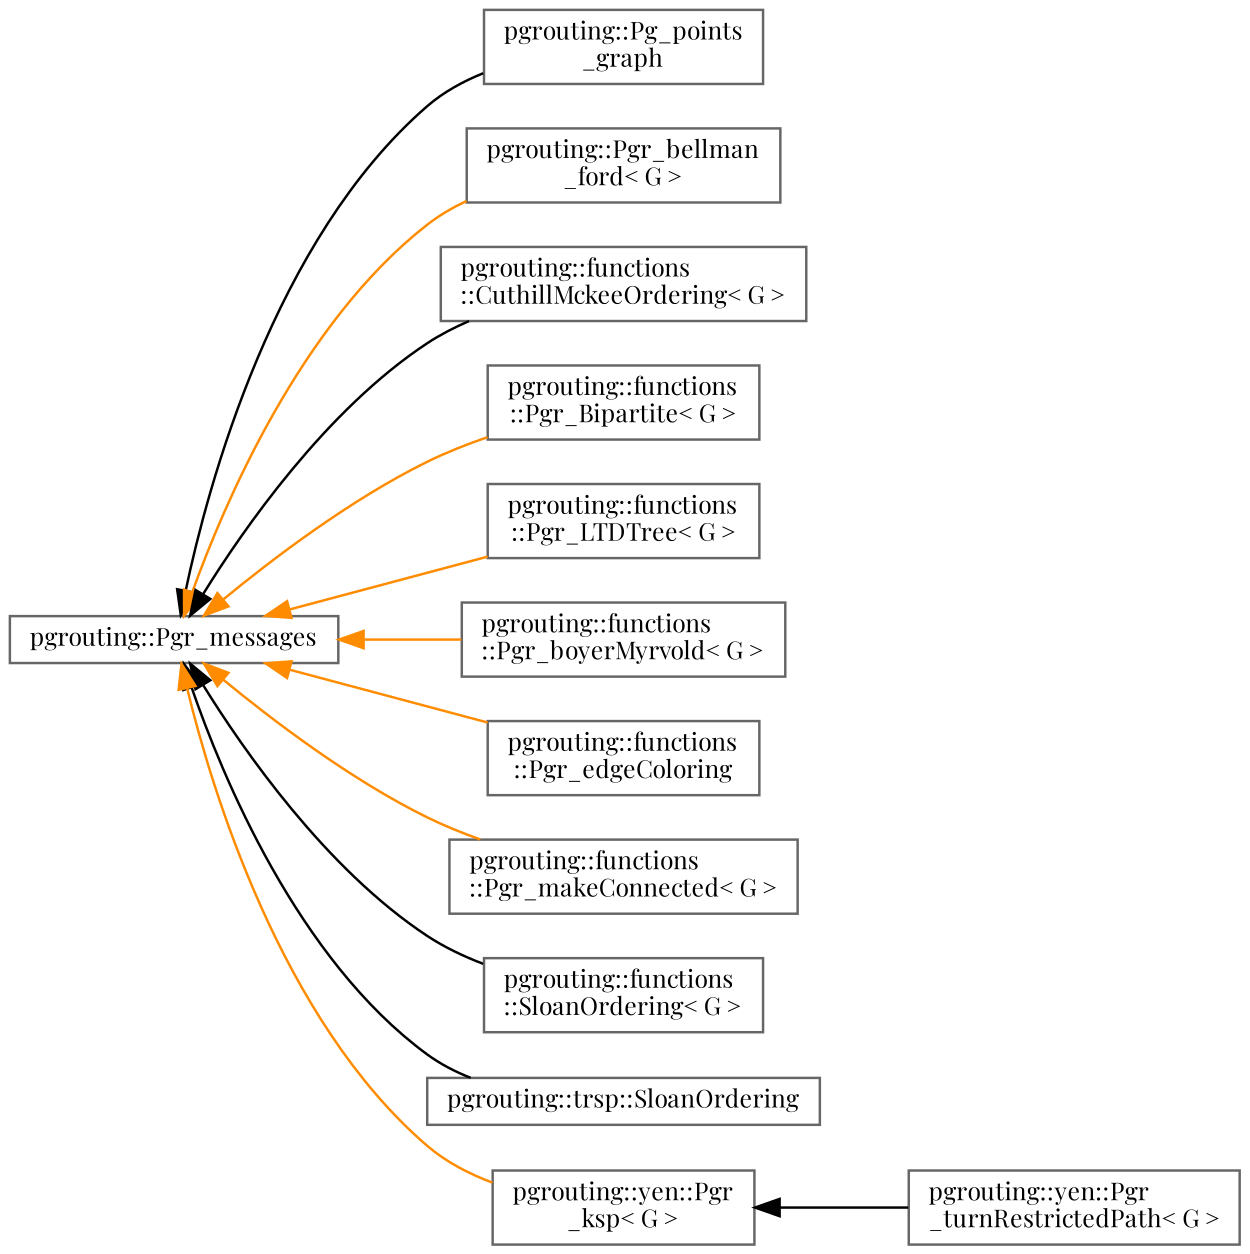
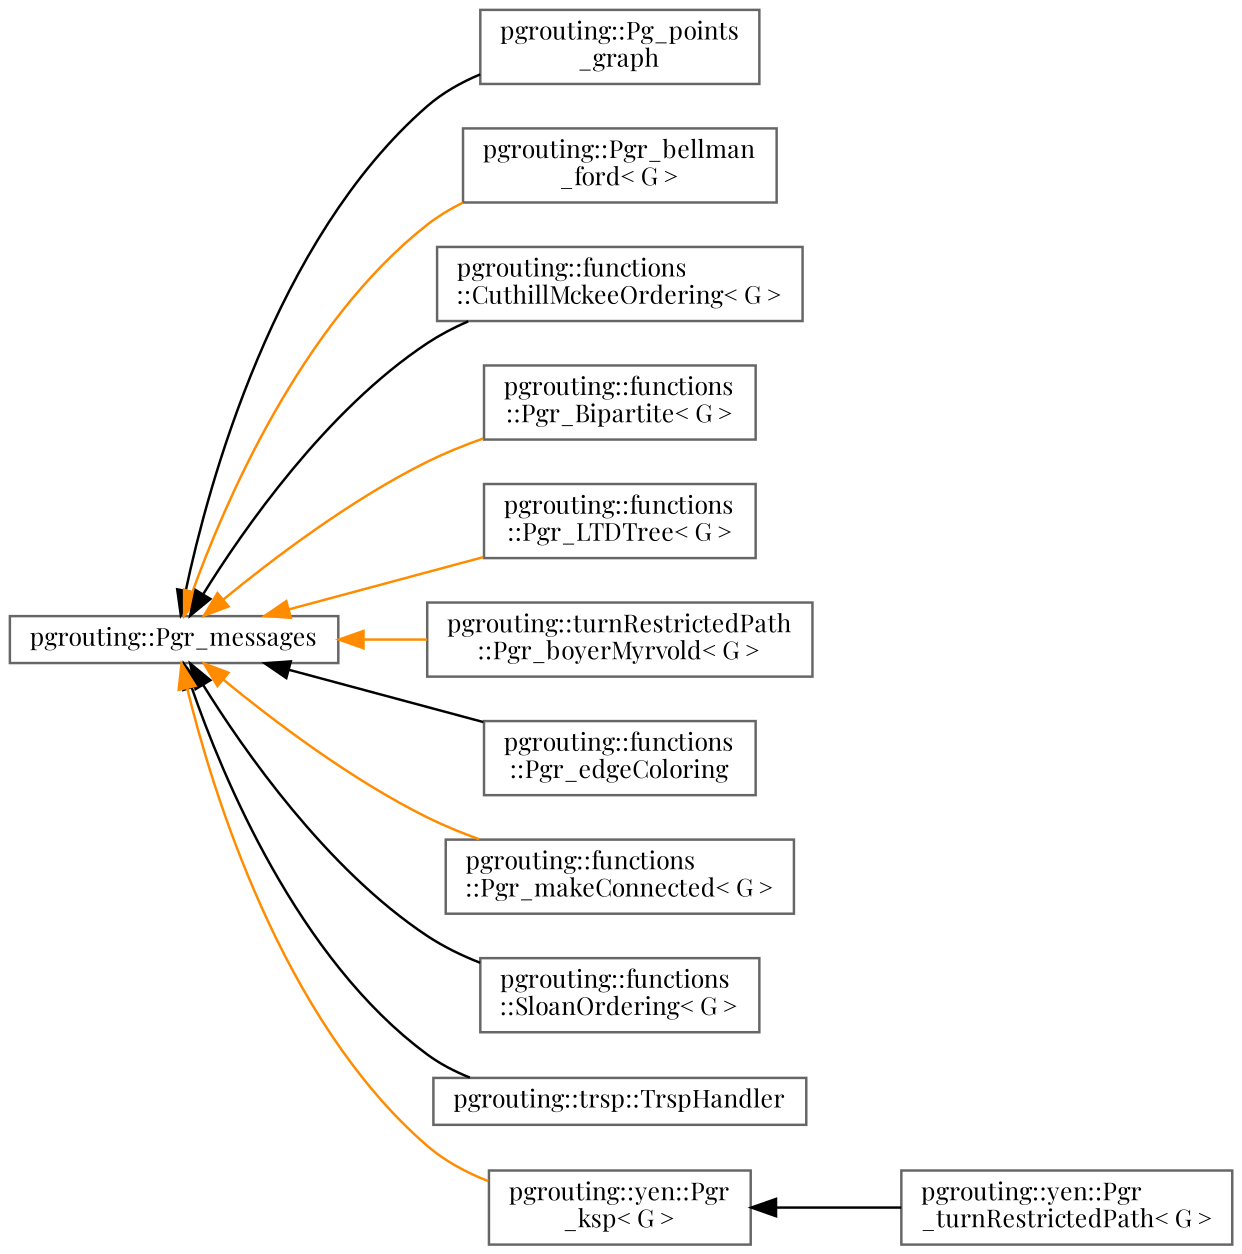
node "pgrouting::functions ::Pgr_boyerMyrvold< G >": label "pgrouting::functions ::Pgr_boyerMyrvold< G >" -> "pgrouting::turnRestrictedPath ::Pgr_boyerMyrvold< G >"
edge "pgrouting::functions ::Pgr_edgeColoring" -> "pgrouting::Pgr_messages": color darkorange -> black
node "pgrouting::trsp::SloanOrdering": label "pgrouting::trsp::SloanOrdering" -> "pgrouting::trsp::TrspHandler"
